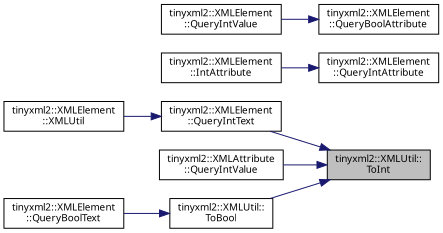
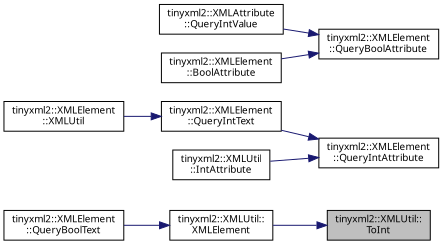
node "tinyxml2::XMLElement ::QueryIntValue": label "tinyxml2::XMLElement ::QueryIntValue" -> "tinyxml2::XMLElement ::BoolAttribute"
node "tinyxml2::XMLElement ::IntAttribute": label "tinyxml2::XMLElement ::IntAttribute" -> "tinyxml2::XMLUtil ::IntAttribute"
edge "tinyxml2::XMLElement ::QueryIntText" -> "tinyxml2::XMLUtil:: ToInt": now "tinyxml2::XMLElement ::QueryIntText" -> "tinyxml2::XMLElement ::QueryIntAttribute"
edge "tinyxml2::XMLAttribute ::QueryIntValue" -> "tinyxml2::XMLUtil:: ToInt": now "tinyxml2::XMLAttribute ::QueryIntValue" -> "tinyxml2::XMLElement ::QueryBoolAttribute"
node "tinyxml2::XMLUtil:: ToBool": label "tinyxml2::XMLUtil:: ToBool" -> "tinyxml2::XMLUtil:: XMLElement"
